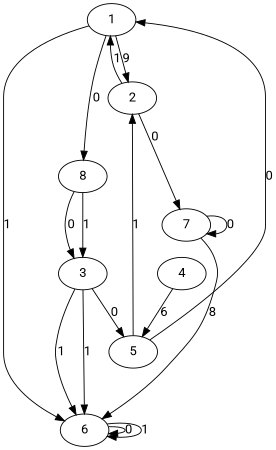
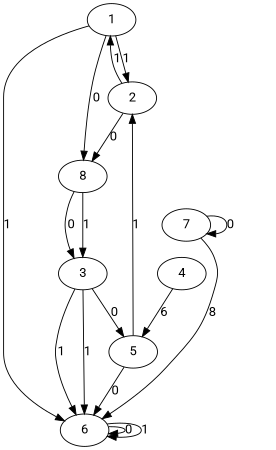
edge "1" -> "2": label "9" -> "1"
edge "2" -> "7": now "2" -> "8"
edge "5" -> "1": now "5" -> "6"
